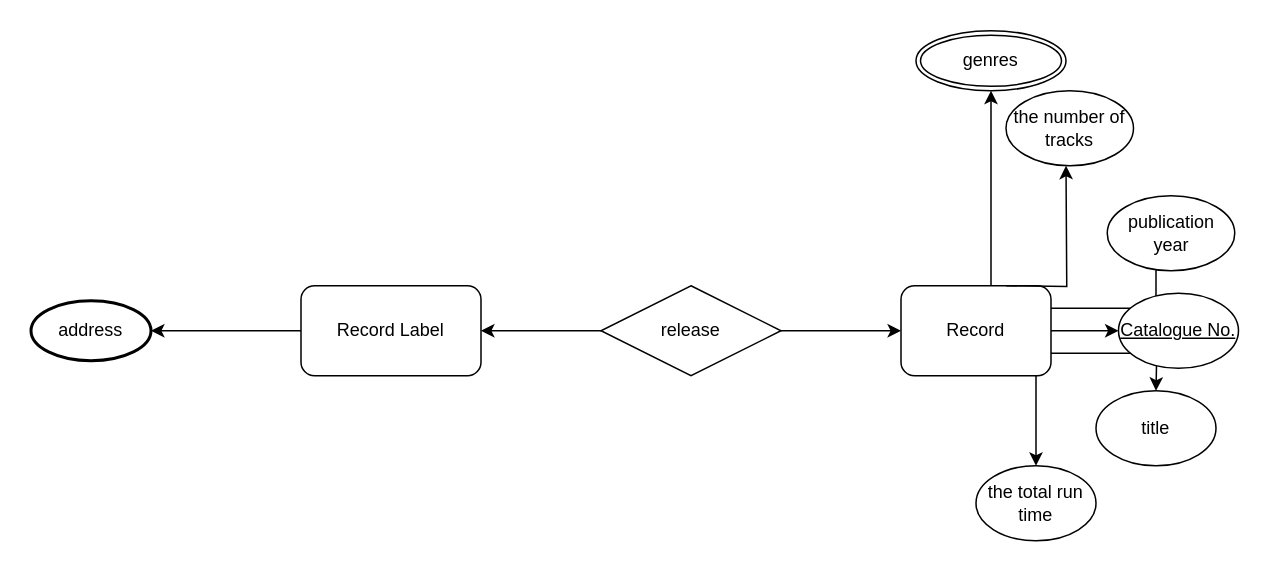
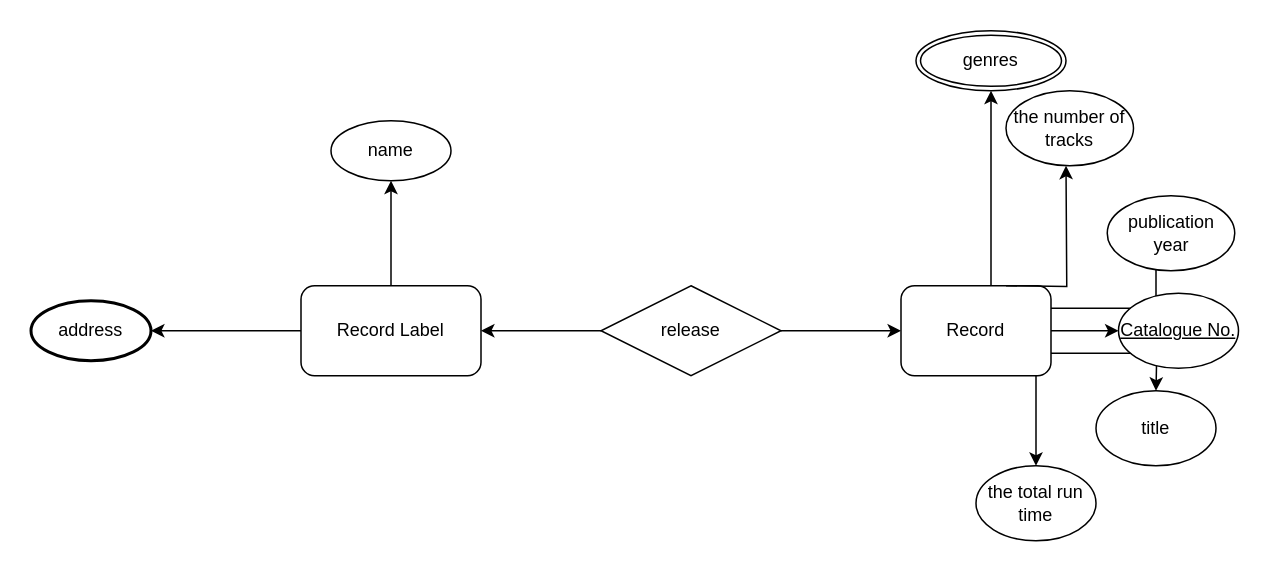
node "name": added
edge "Record Label" -> "name": added
